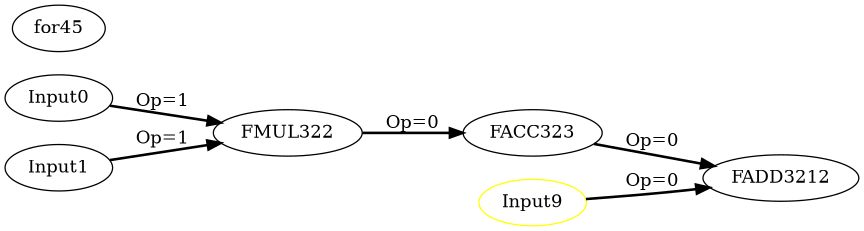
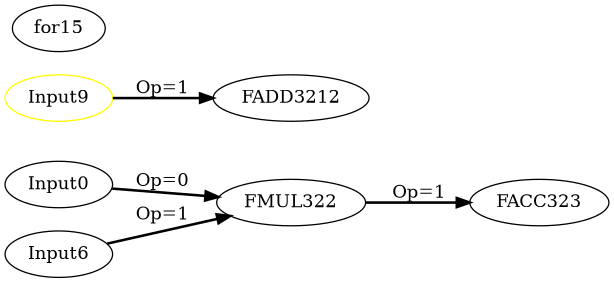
node "for45": label "for45" -> "for15"
edge "Input0" -> "FMUL322": label "Op=1" -> "Op=0"
edge "FMUL322" -> "FACC323": label "Op=0" -> "Op=1"
edge "FACC323" -> "FADD3212": removed, label "Op=0"
node "Input1": label "Input1" -> "Input6"
edge "Input9" -> "FADD3212": label "Op=0" -> "Op=1"
